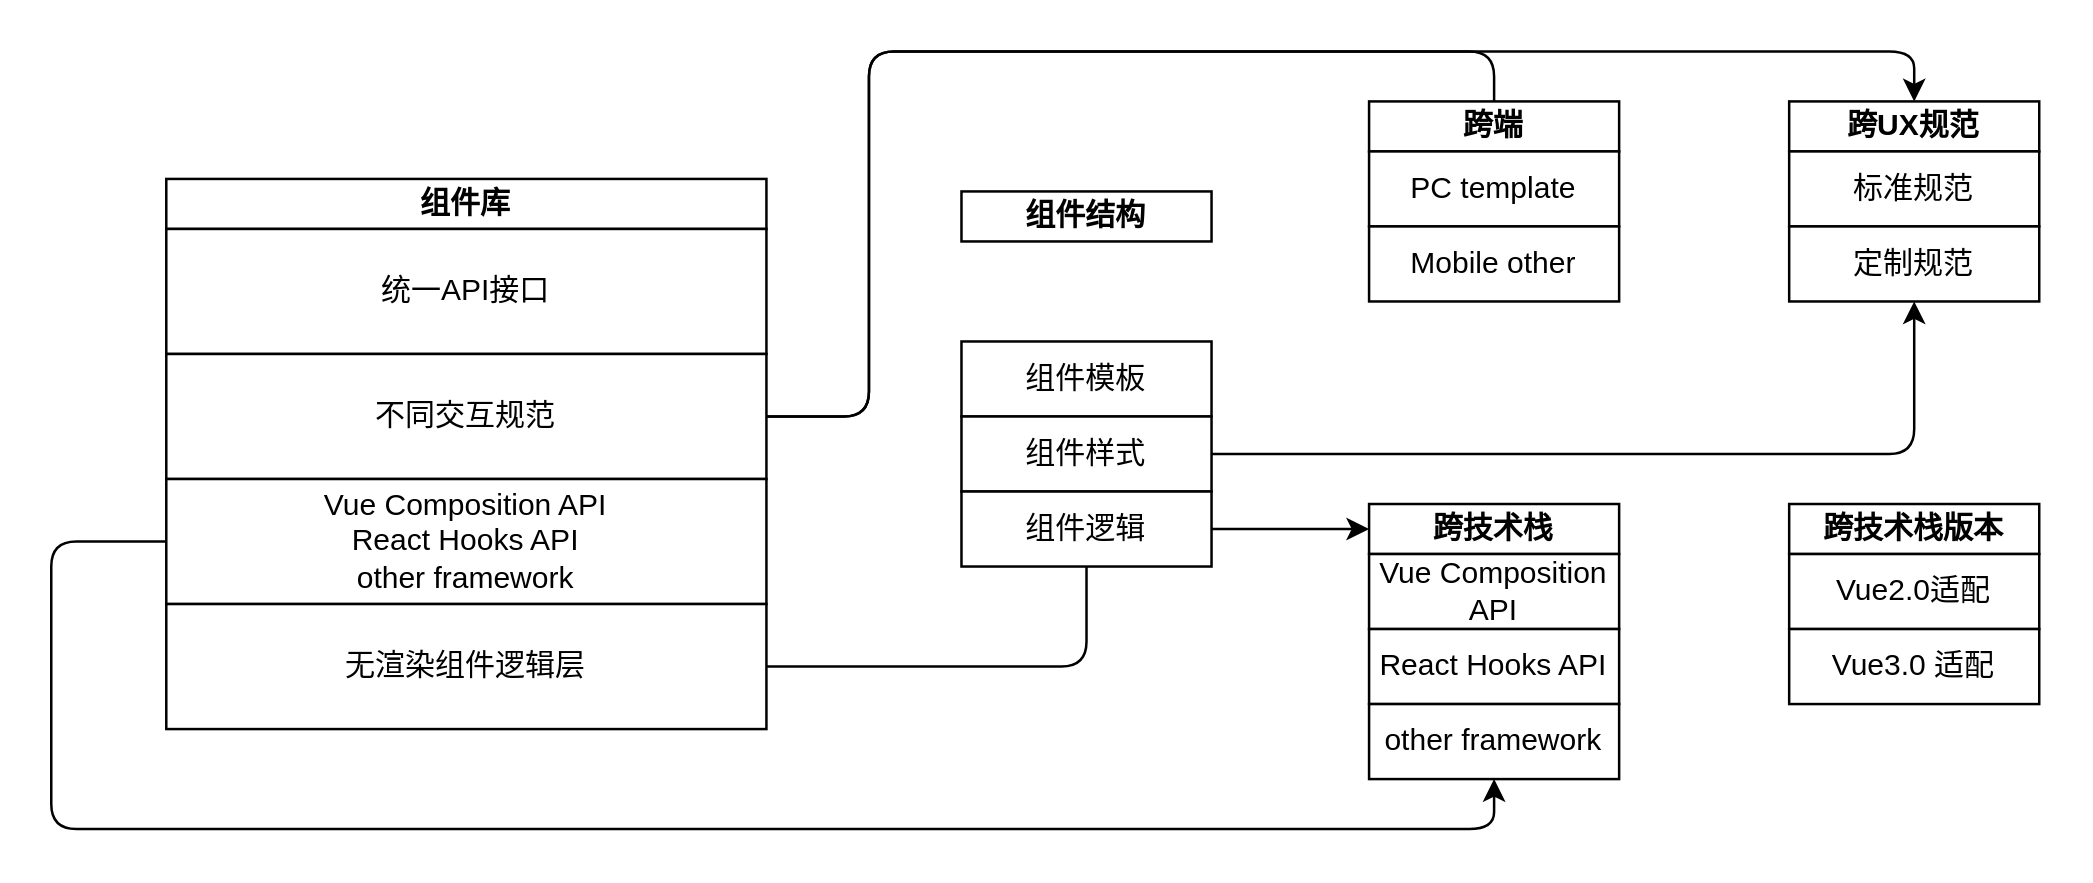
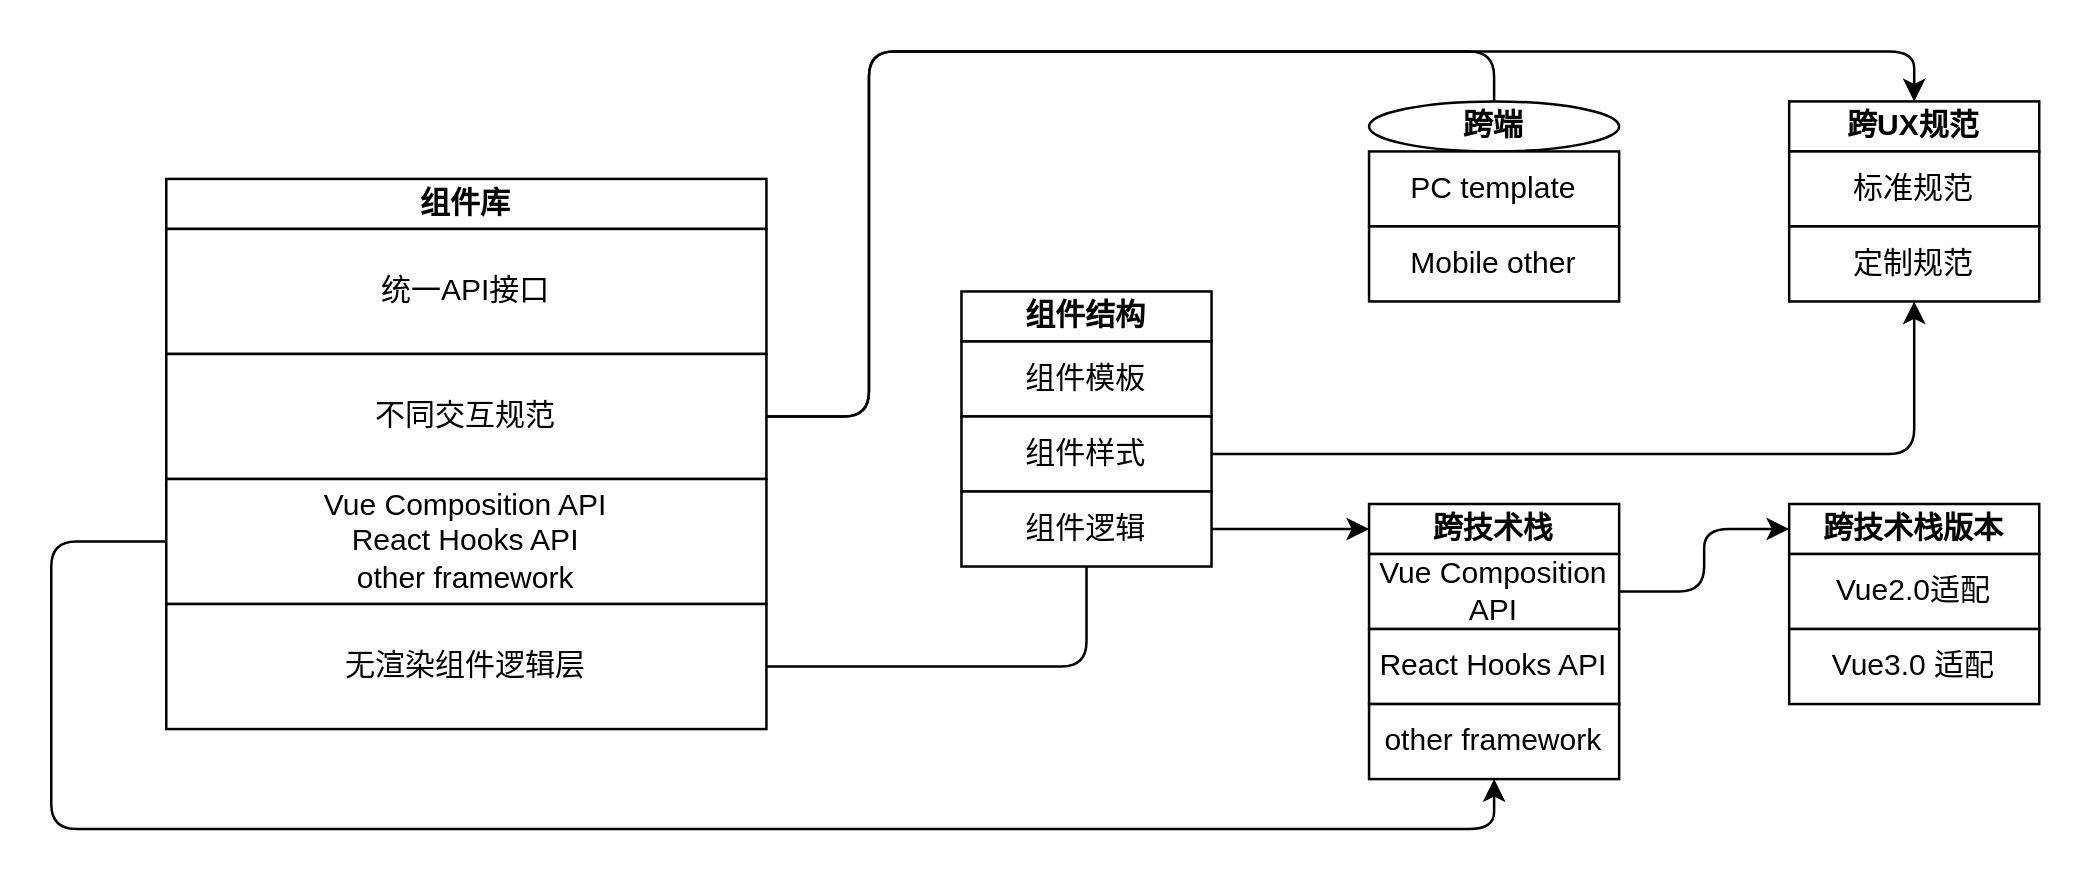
node "跨端": shape rectangle -> ellipse
node "组件结构": moved (1086, 216) -> (1086, 316)
edge "Vue Composition API" -> "跨技术栈版本": added
